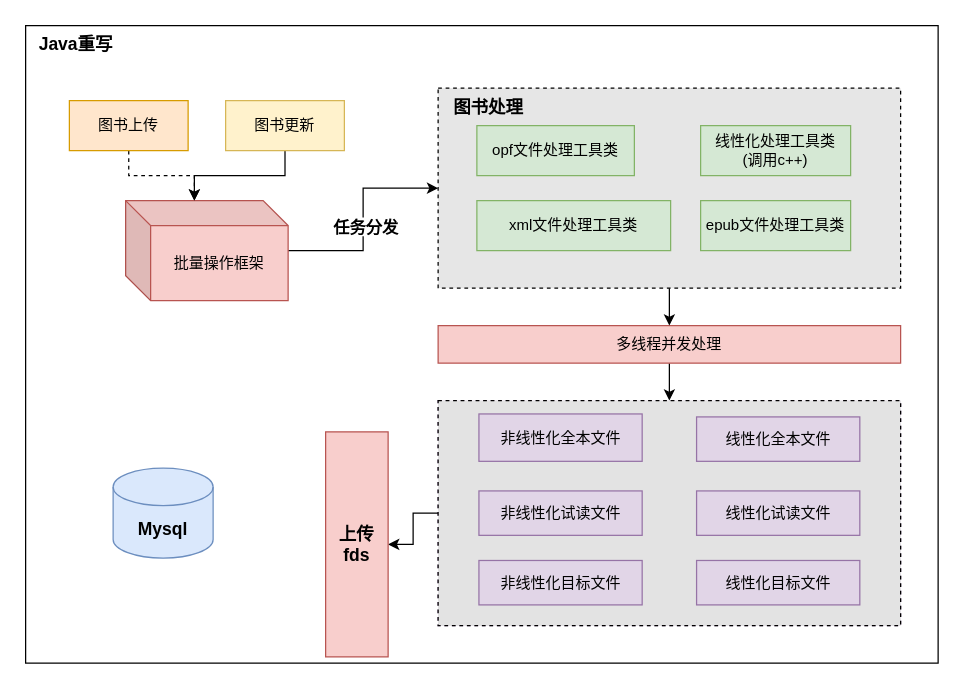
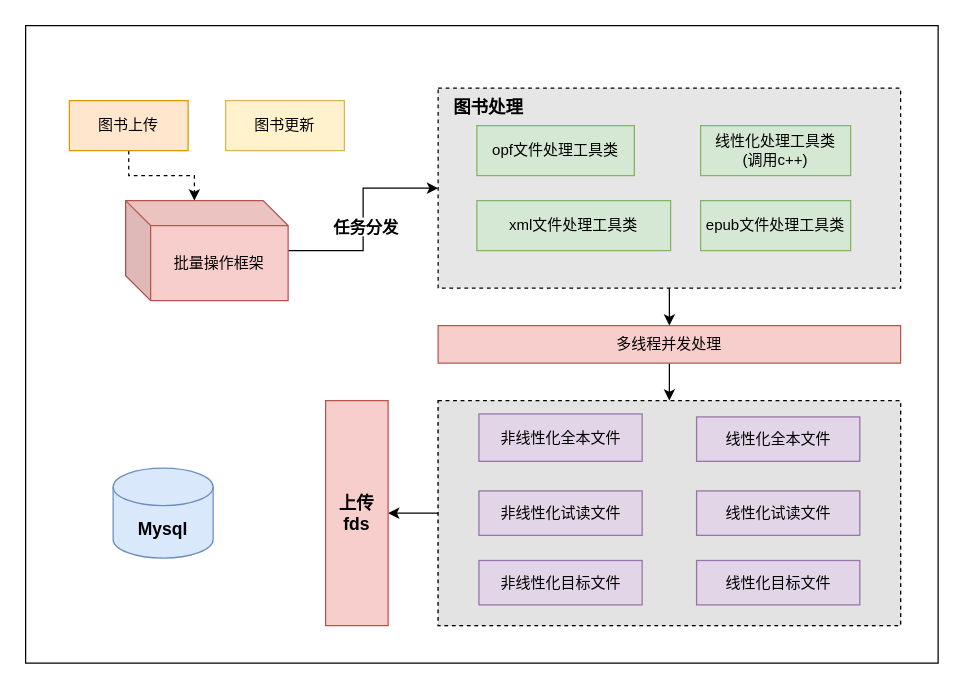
node "Java重写": removed
edge "图书更新" -> "批量操作框架": removed
node "上传fds": moved (357, 544) -> (357, 513)
